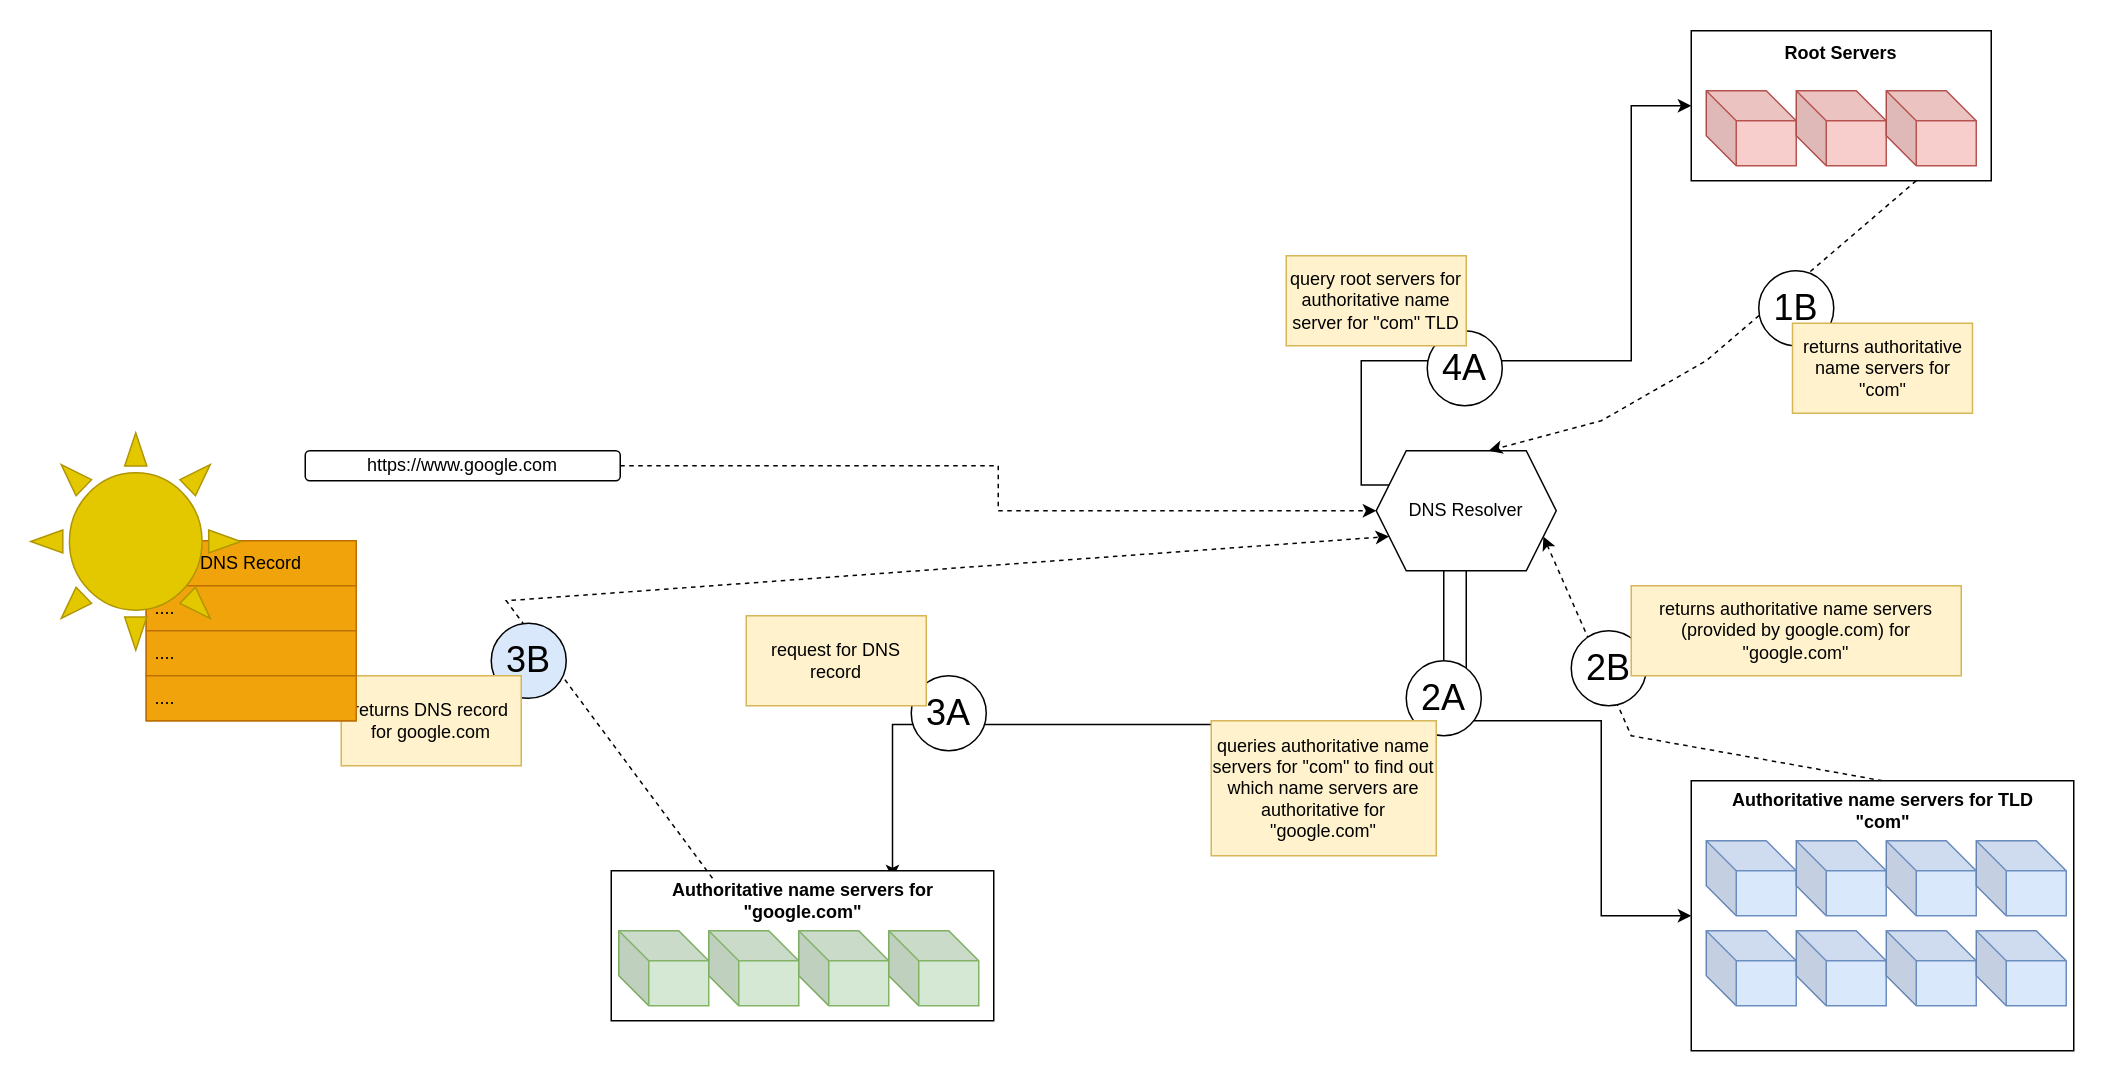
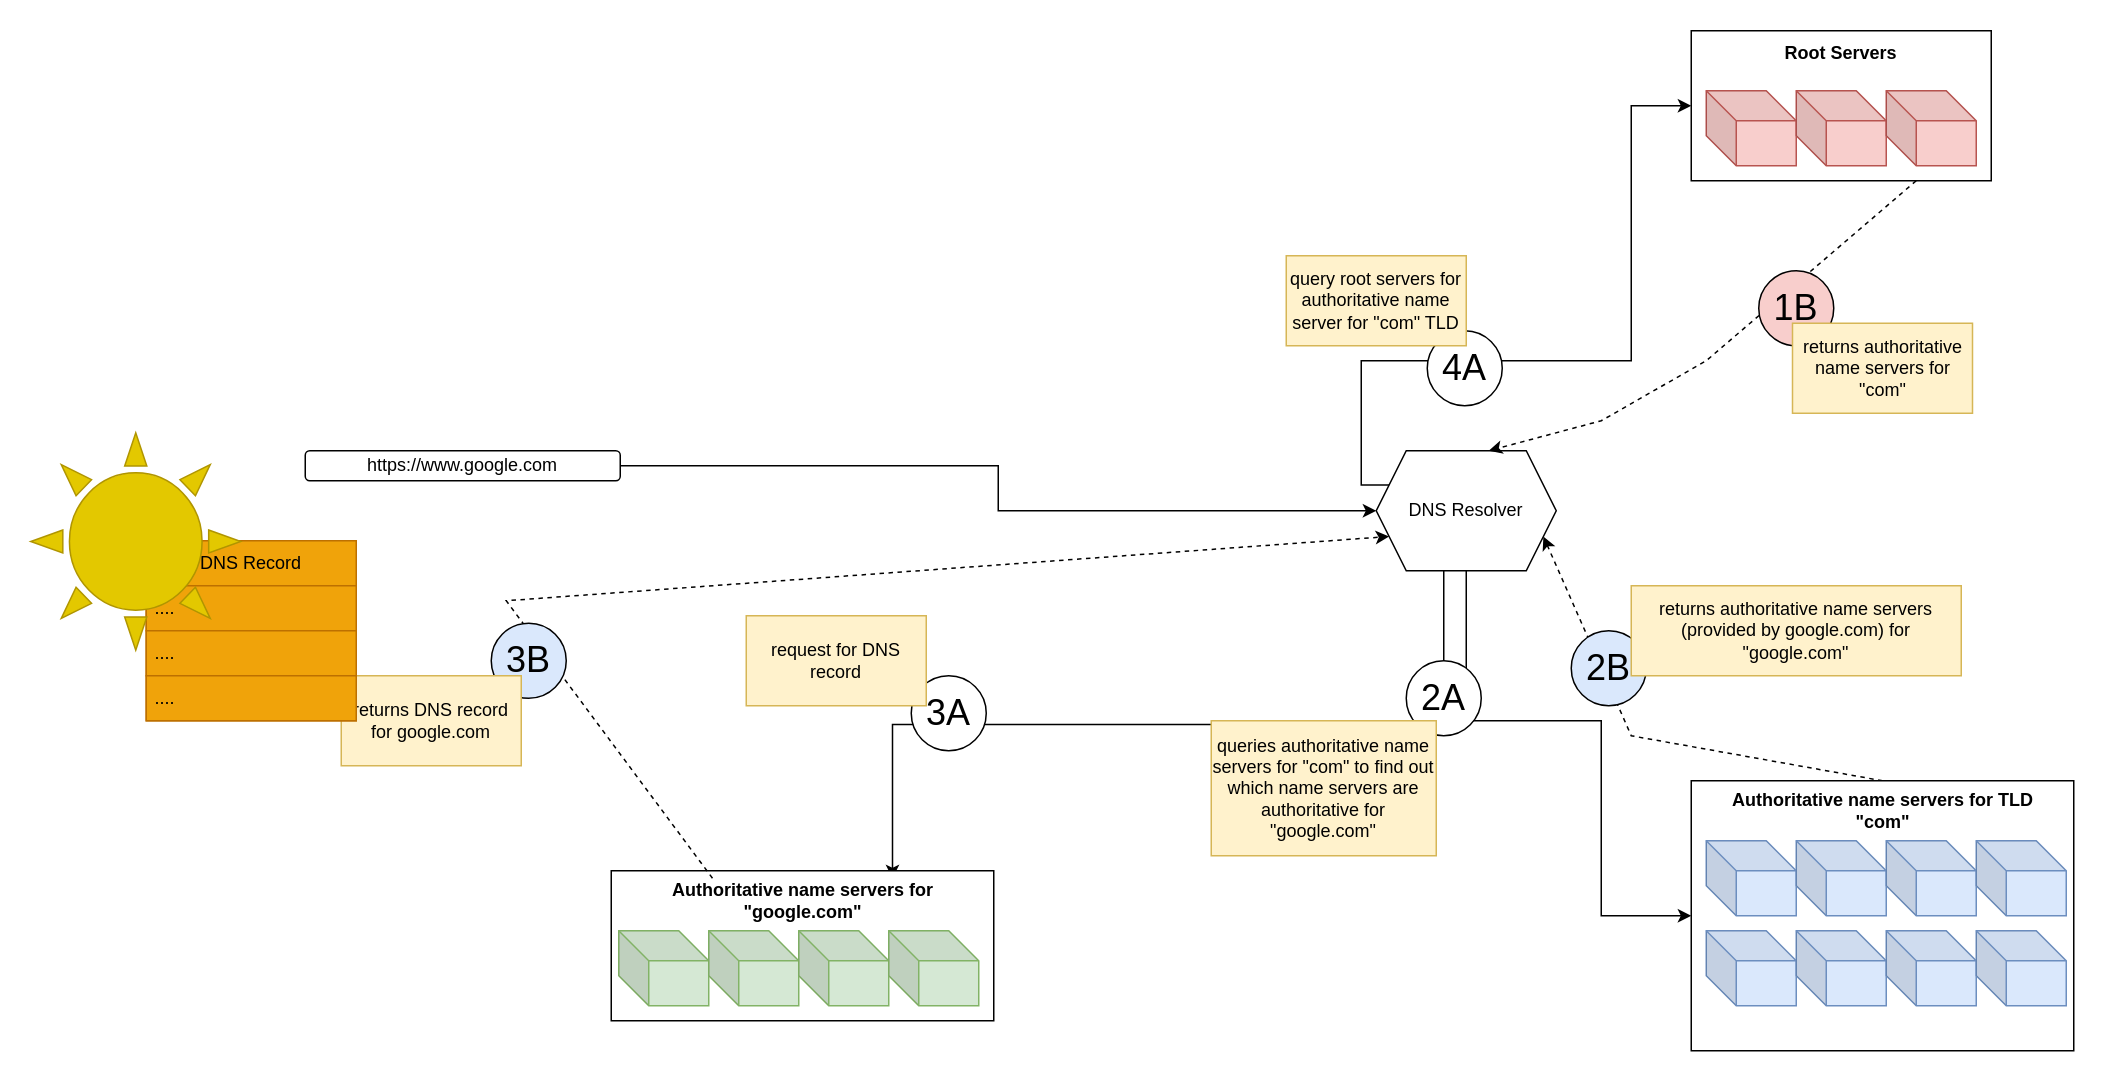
node "1B": fillcolor #ffffff -> #f8cecc
edge "https://www.google.com" -> "DNS Resolver": style dashed -> solid
node "2B": fillcolor #ffffff -> #dae8fc
